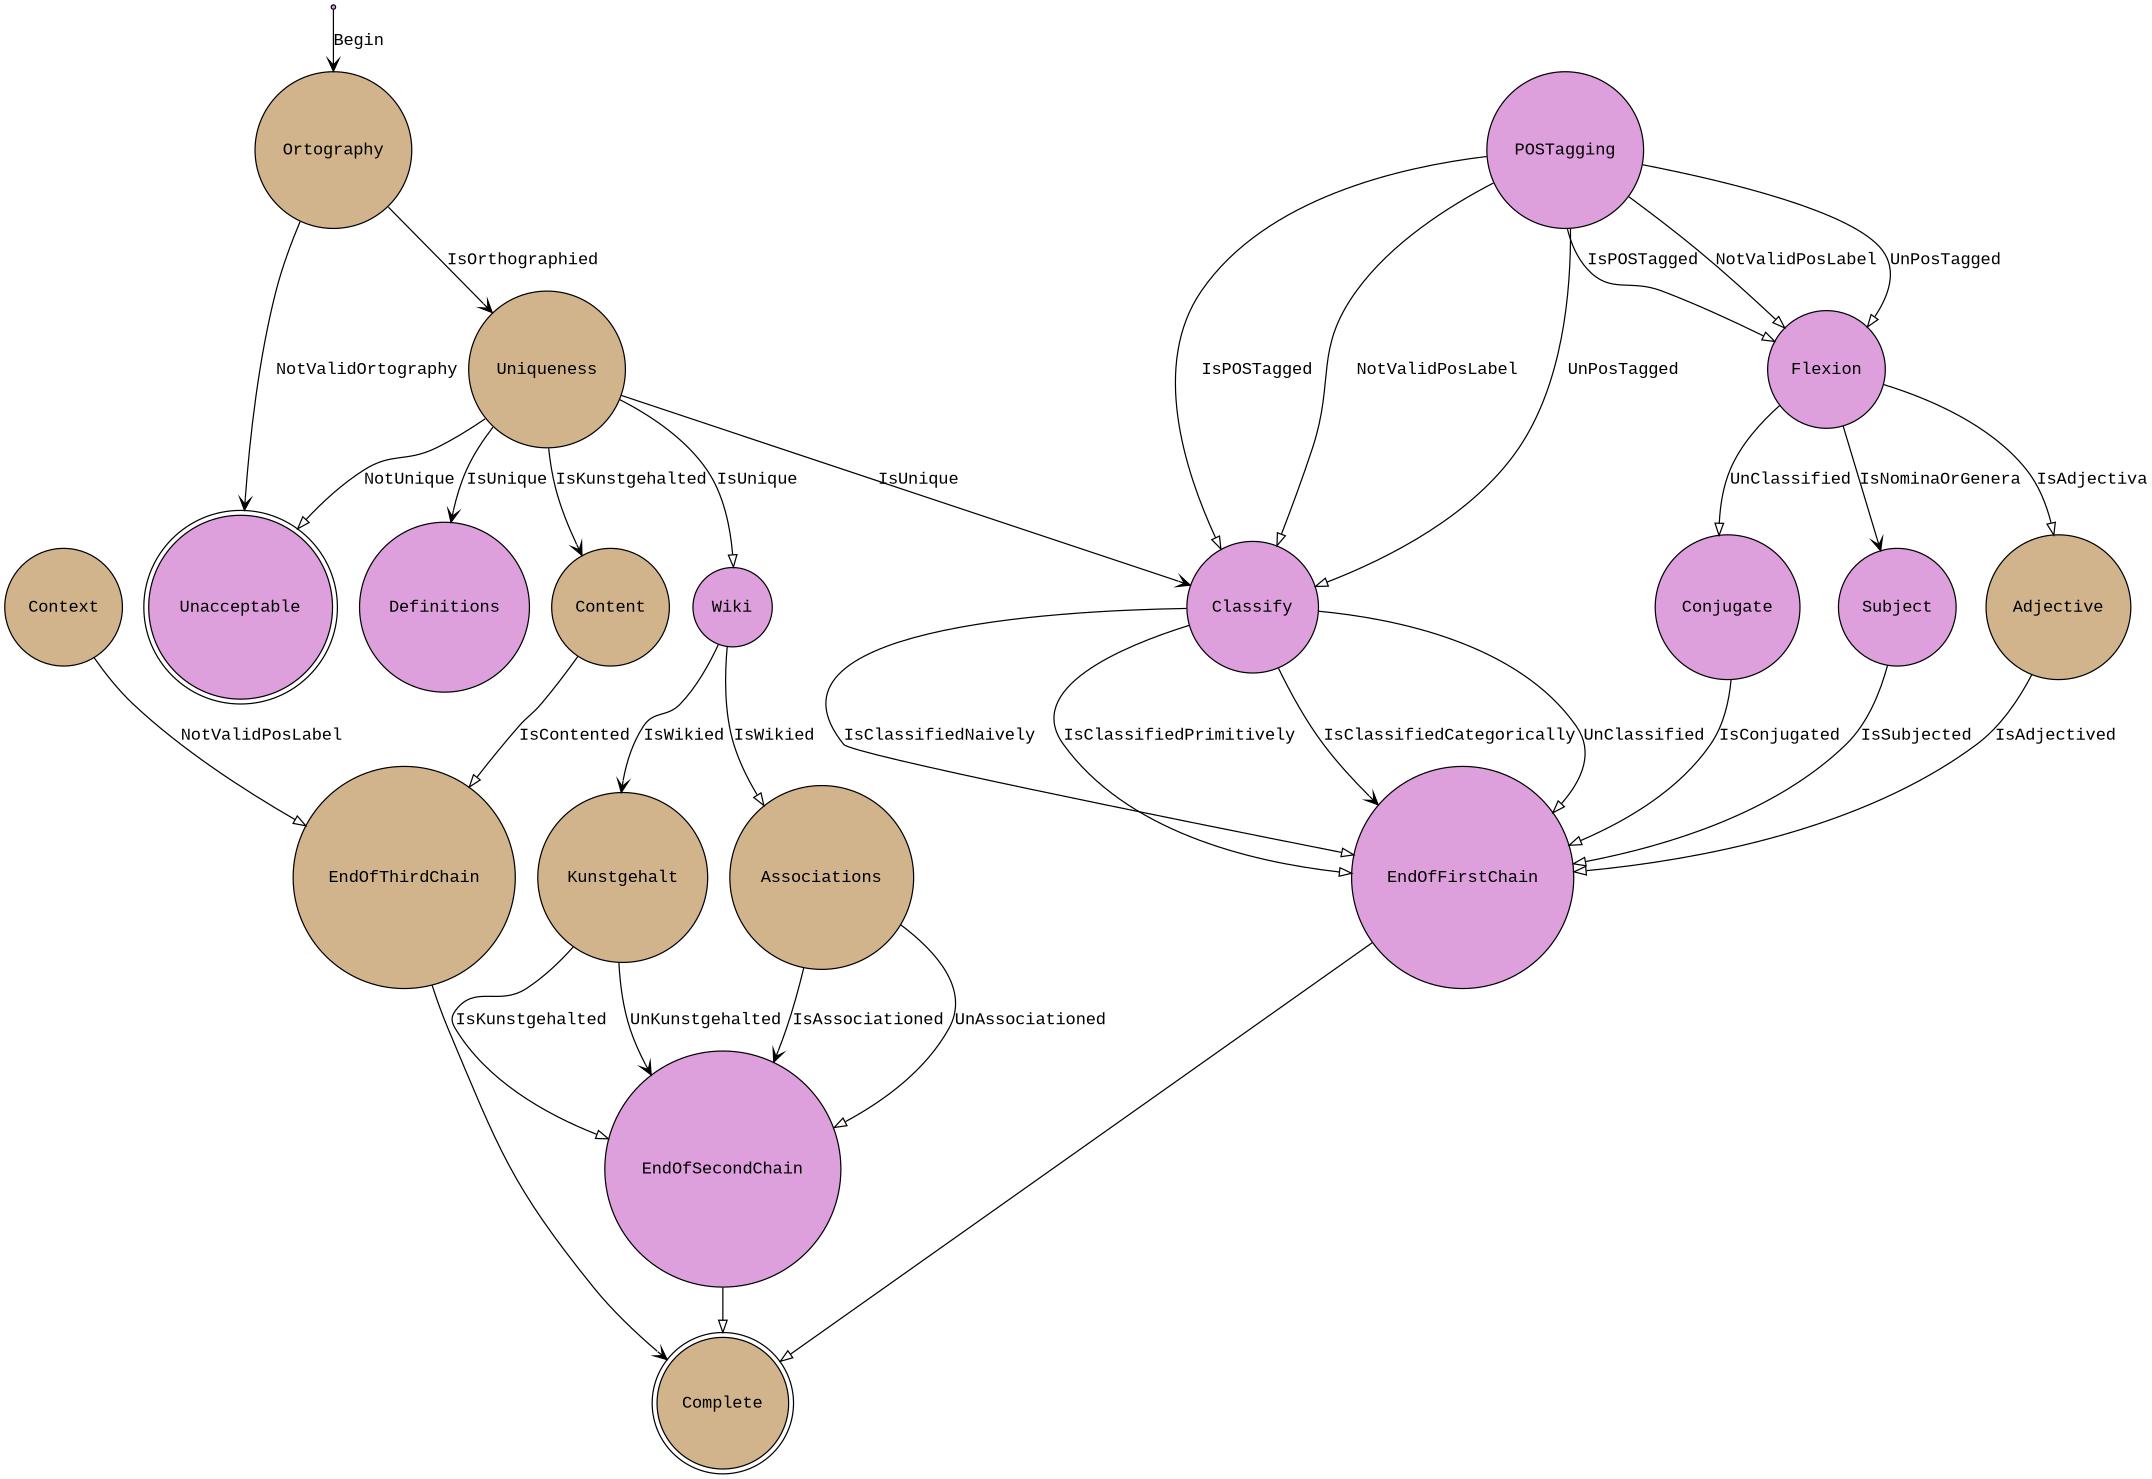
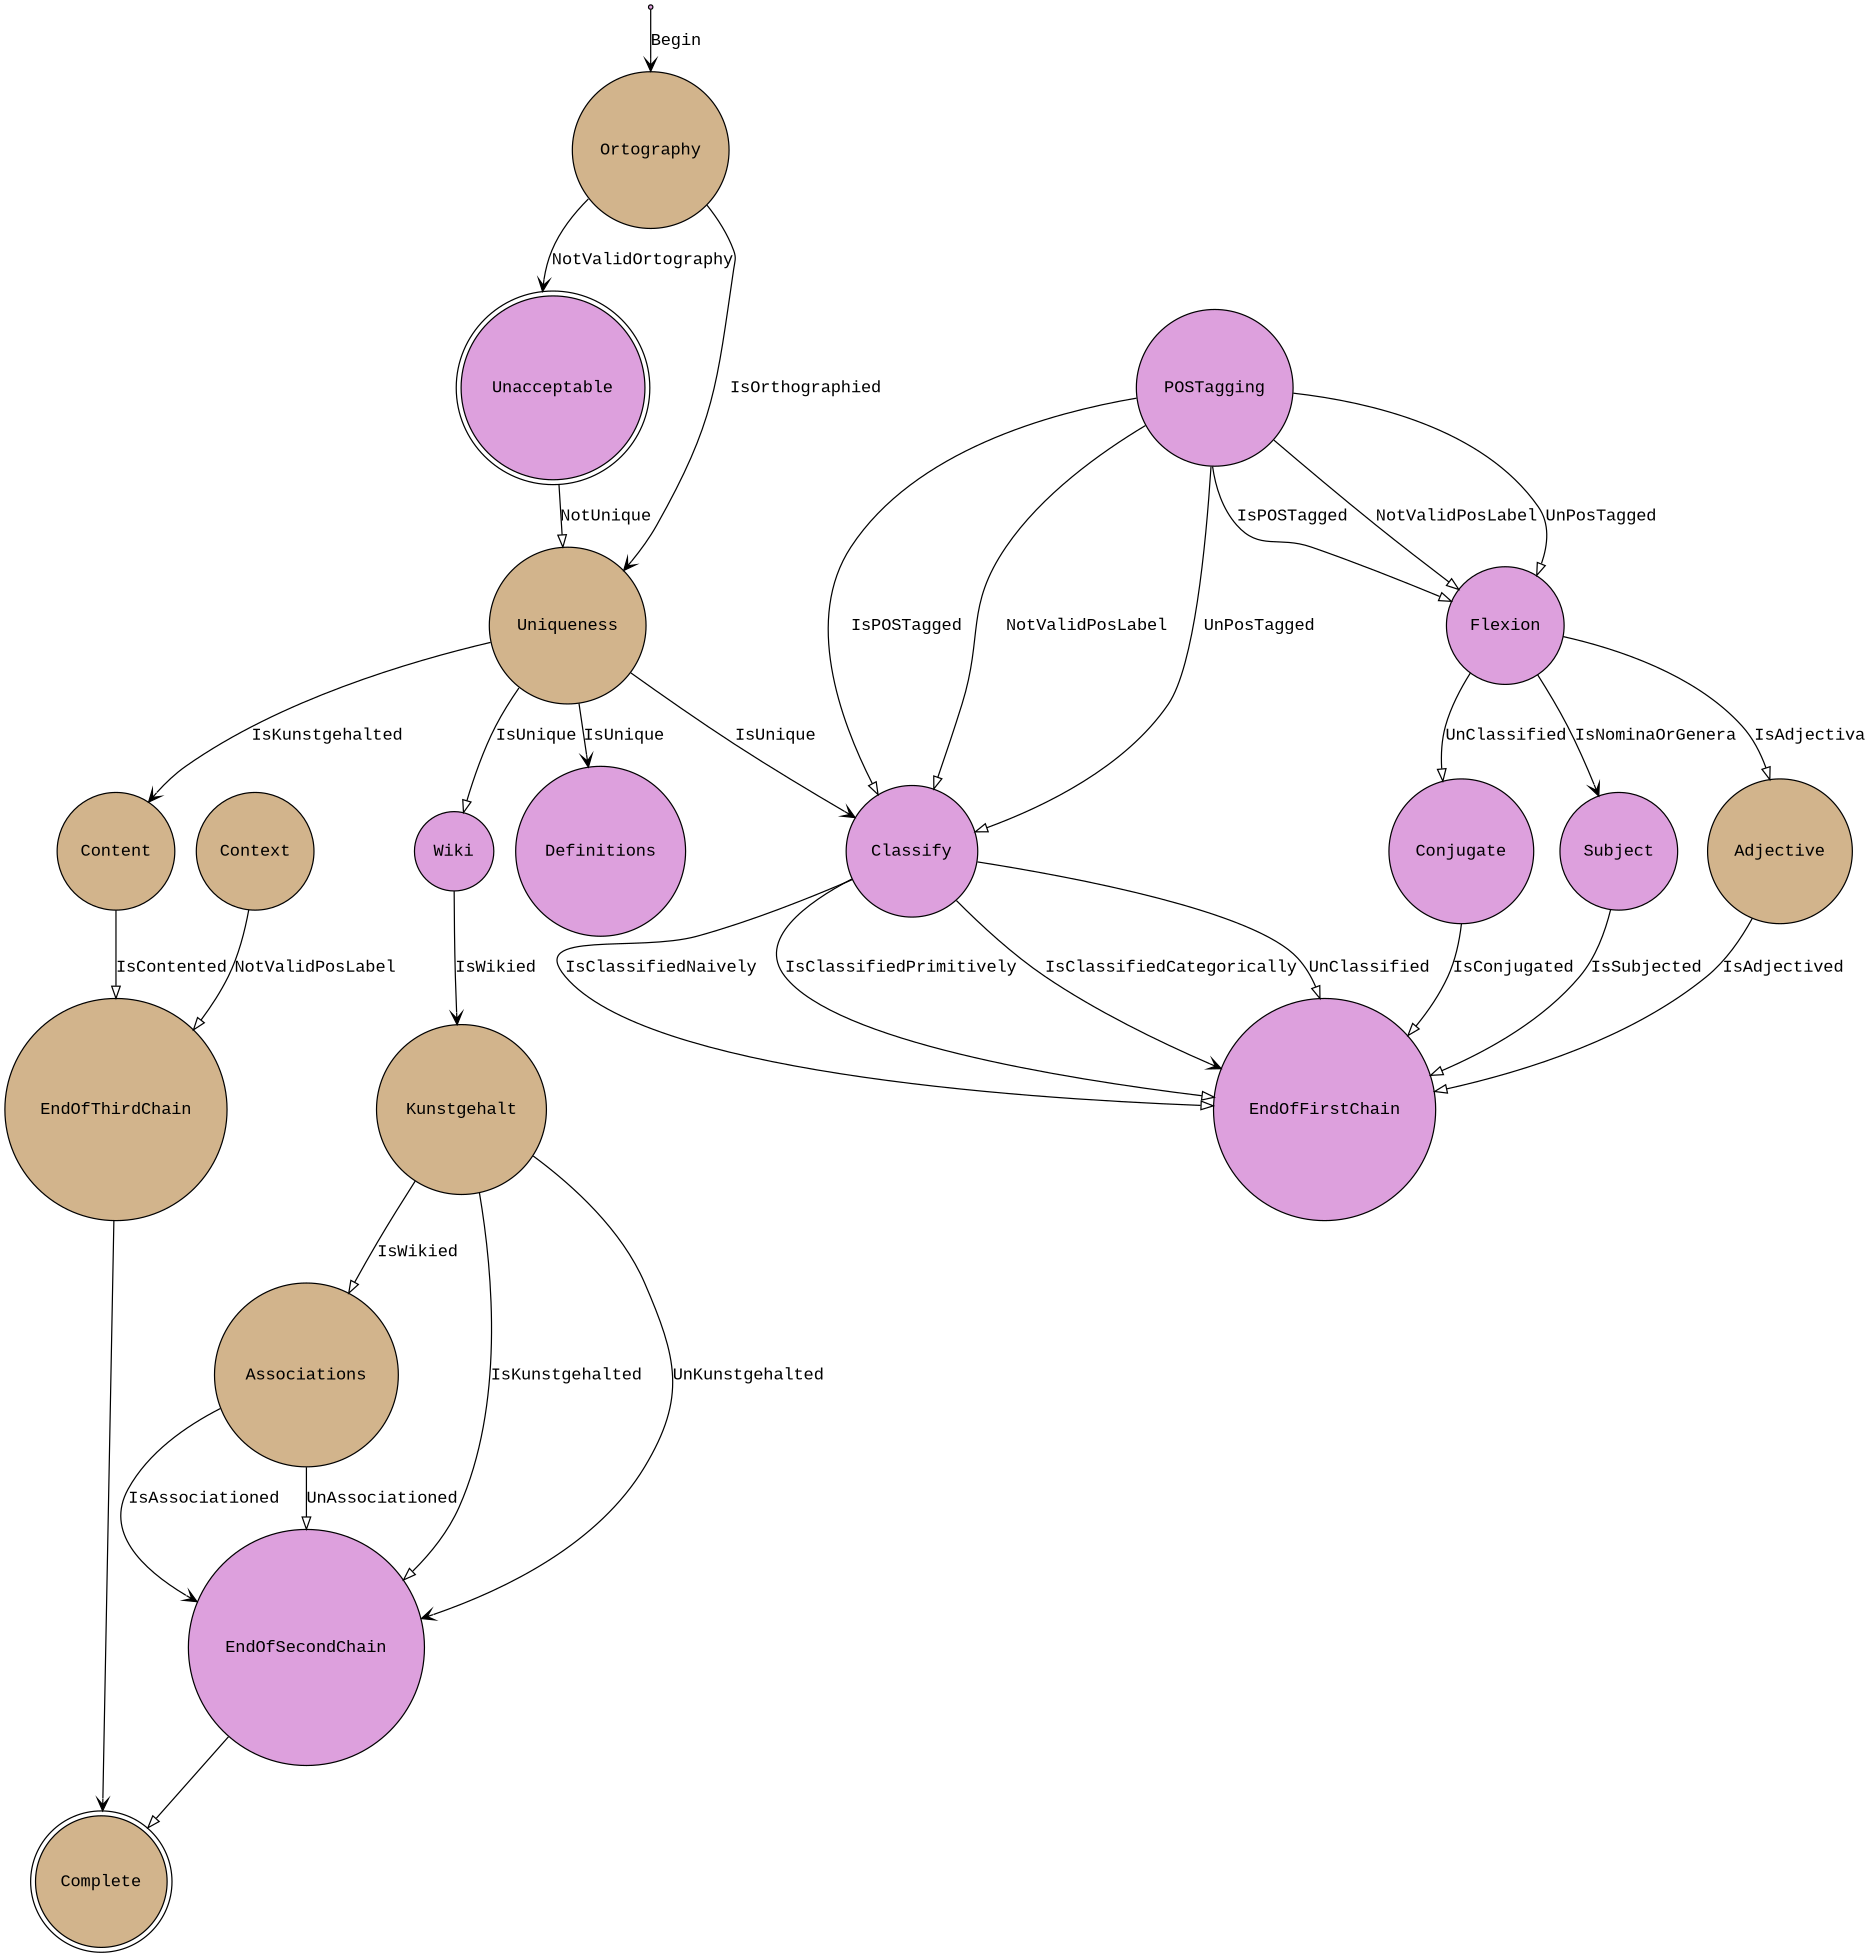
edge "Uniqueness" -> "Unacceptable": reversed
edge "Wiki" -> "Associations": now "Kunstgehalt" -> "Associations"
edge "EndOfFirstChain" -> "Complete": removed
